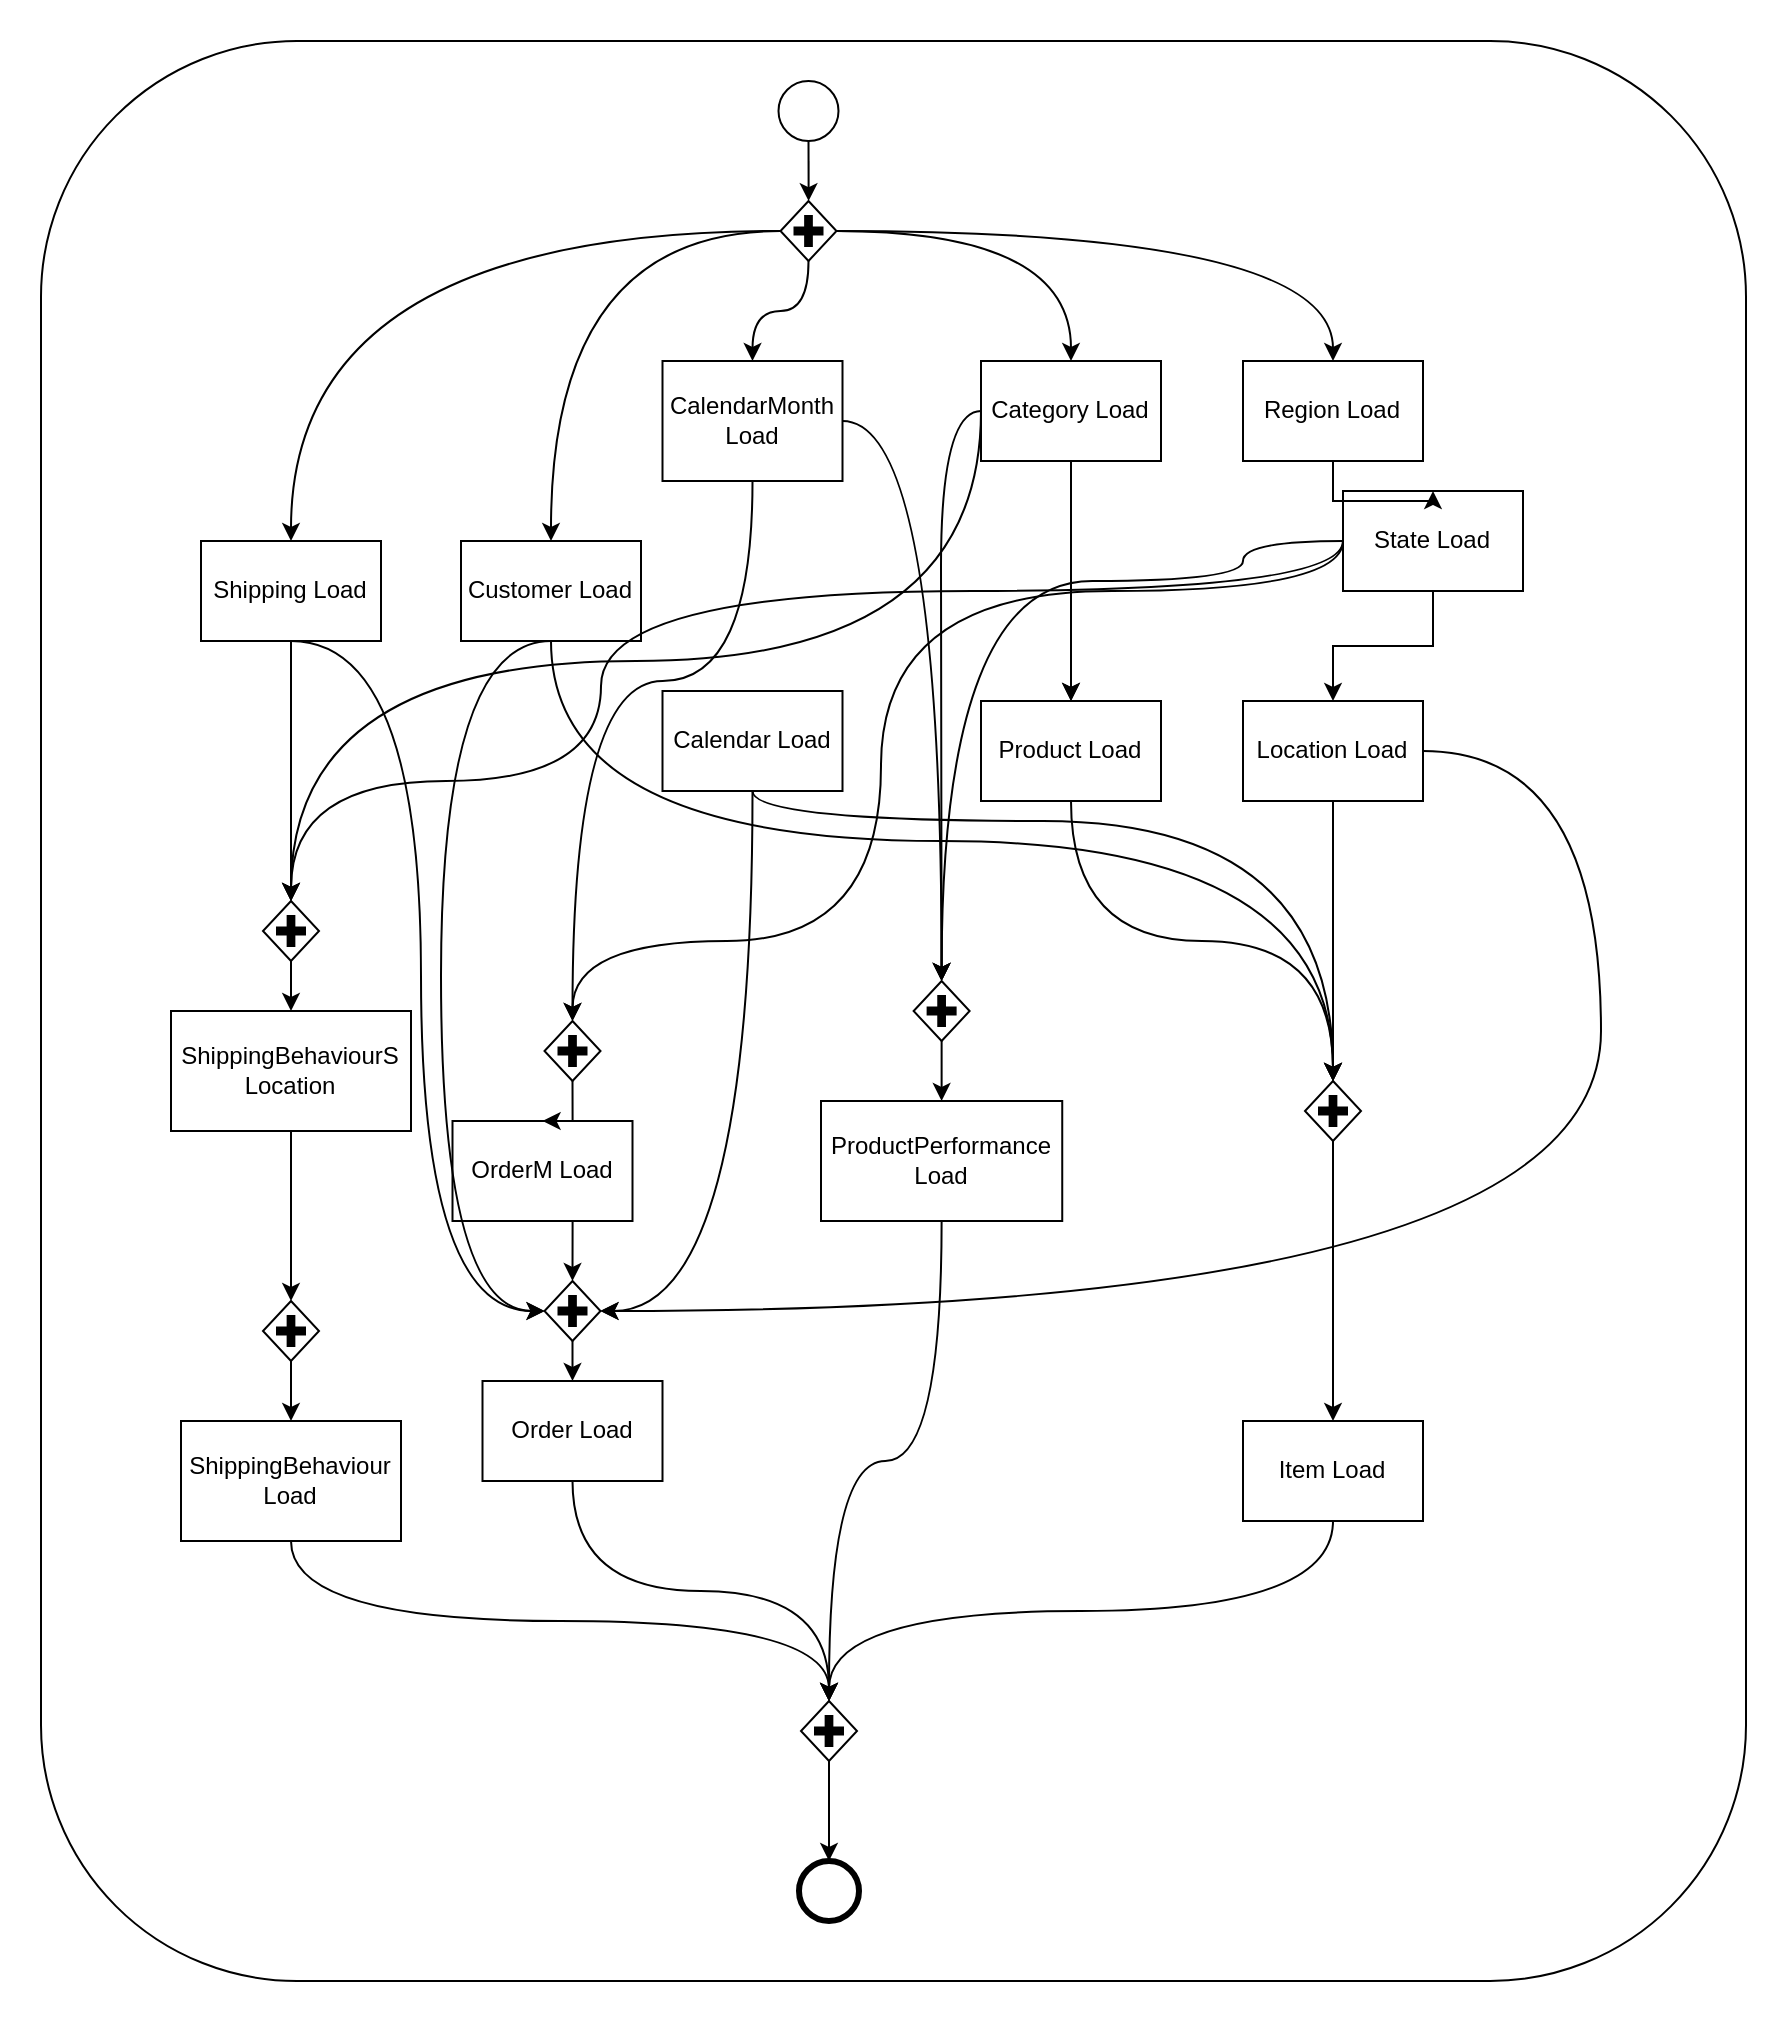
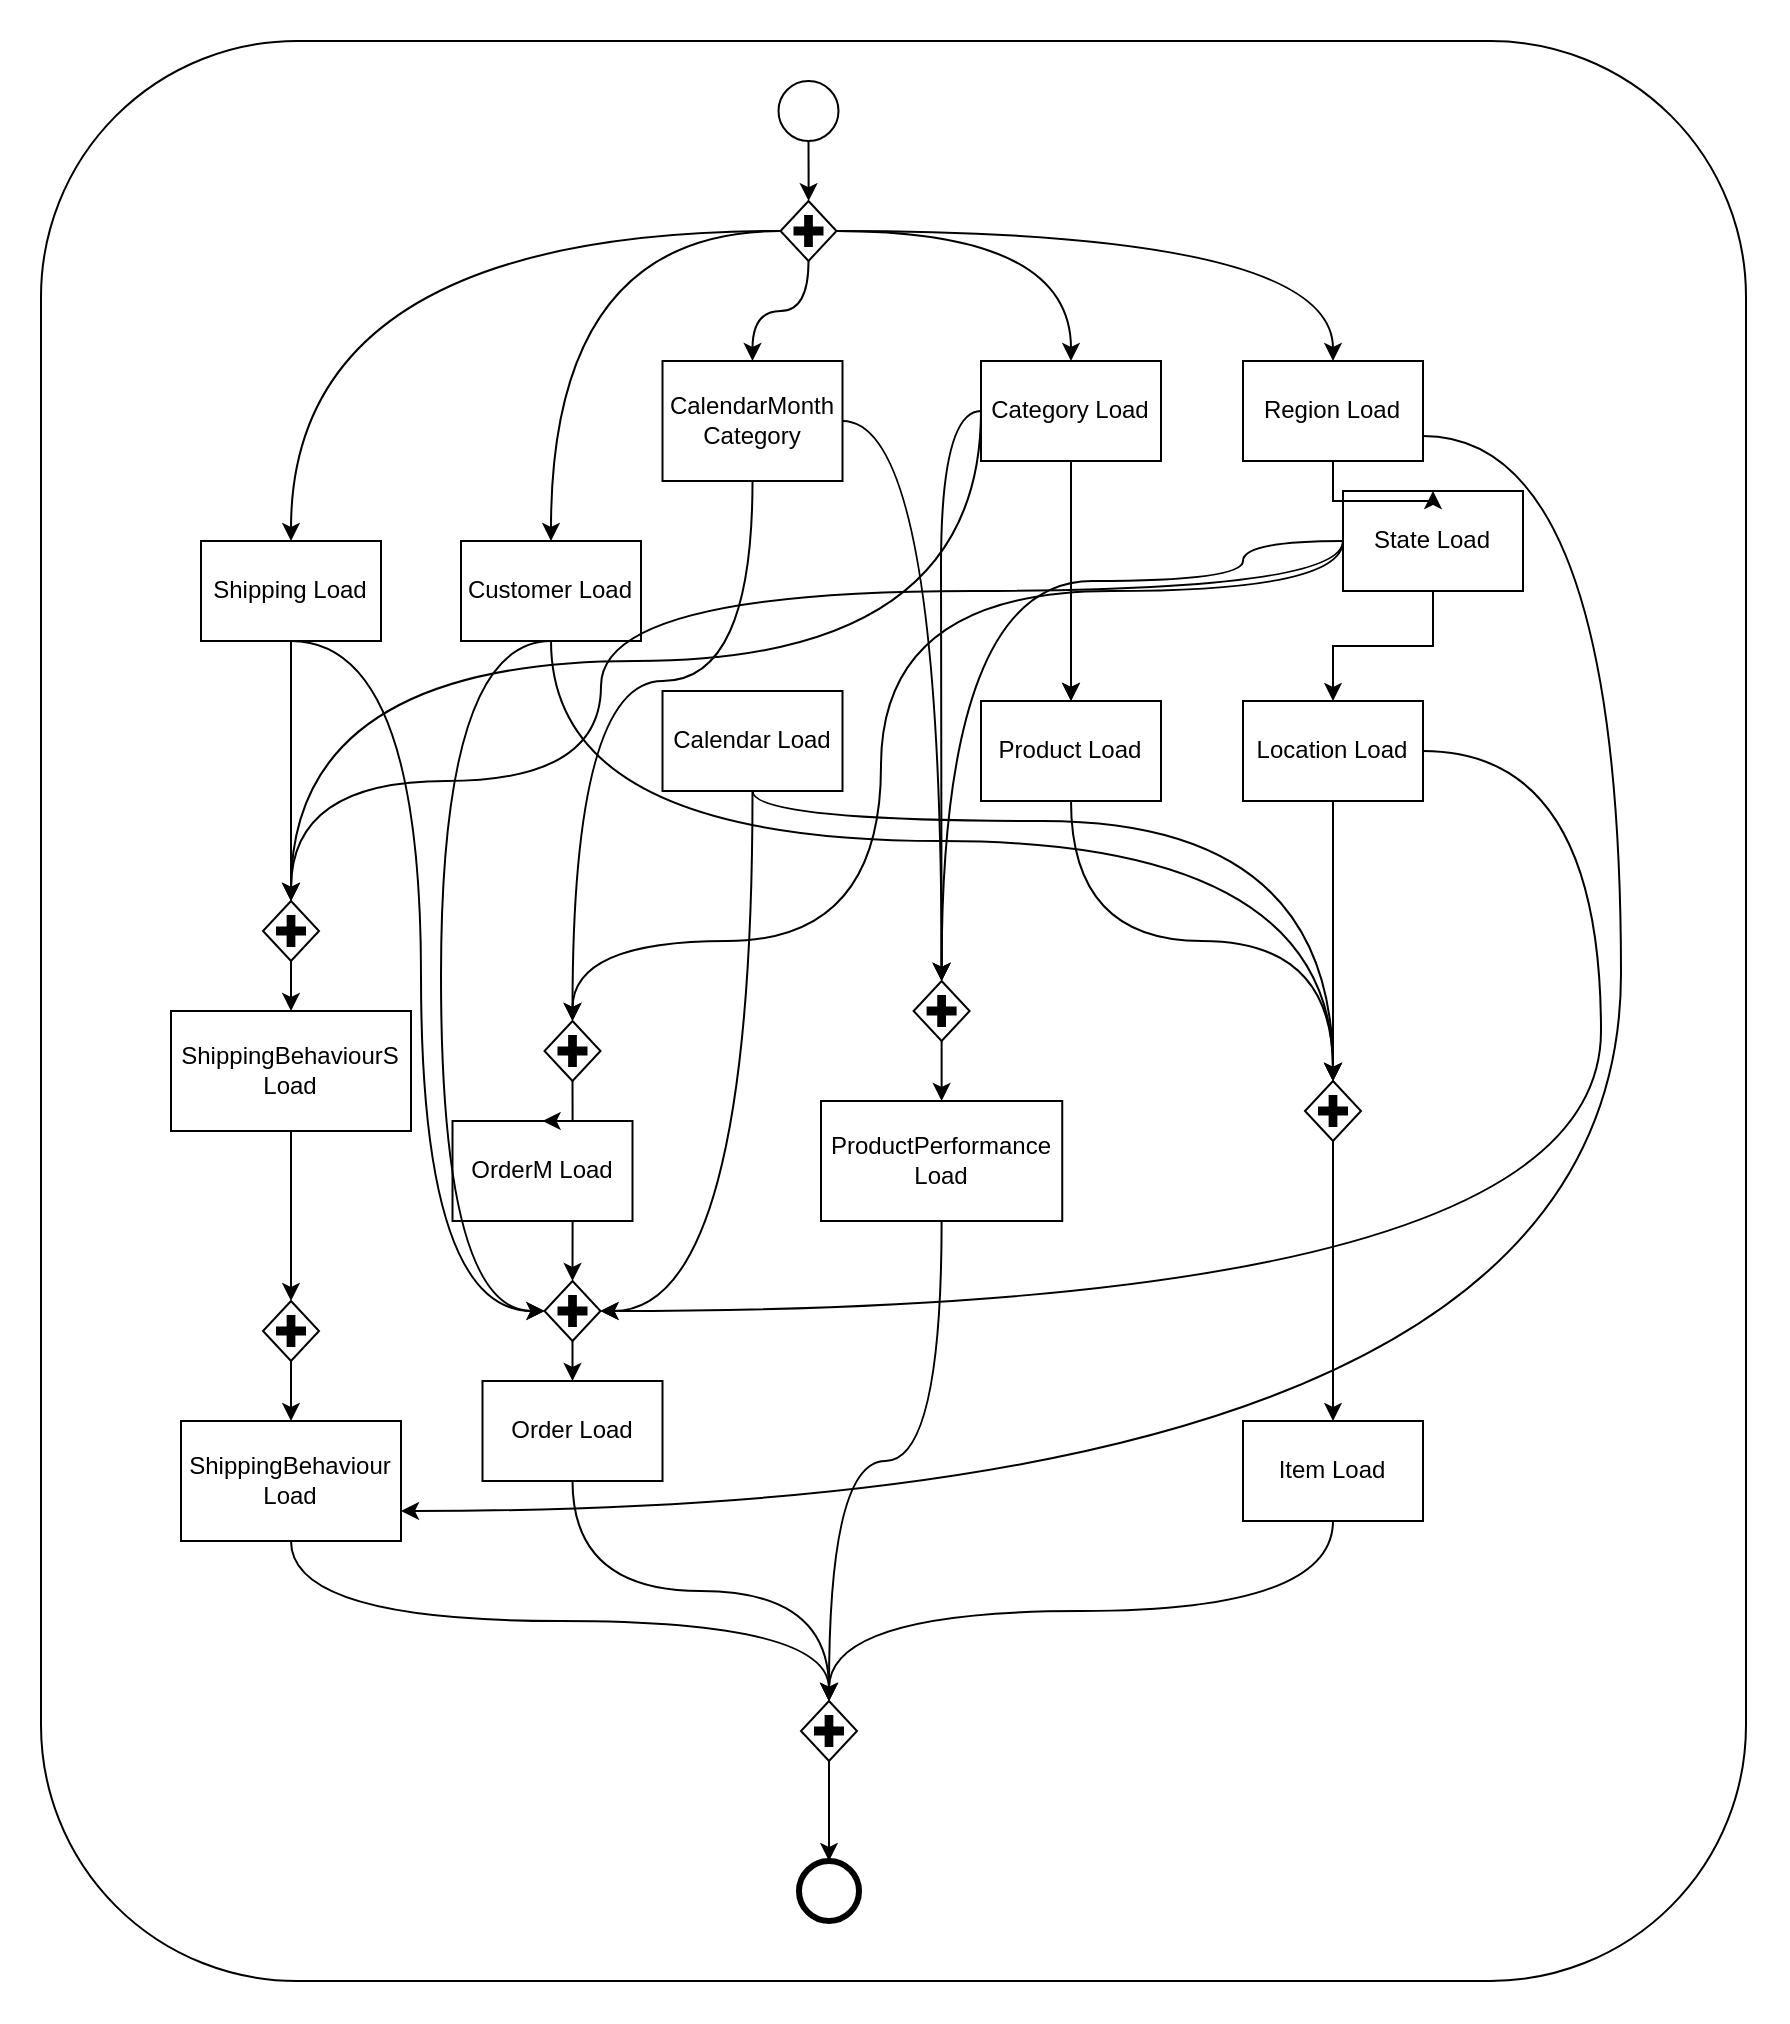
node "CalendarMonth Load": label "CalendarMonth Load" -> "CalendarMonth Category"
edge "Region Load" -> "ShippingBehaviour Load": added
node "ShippingBehaviourS Location": label "ShippingBehaviourS Location" -> "ShippingBehaviourS Load"
